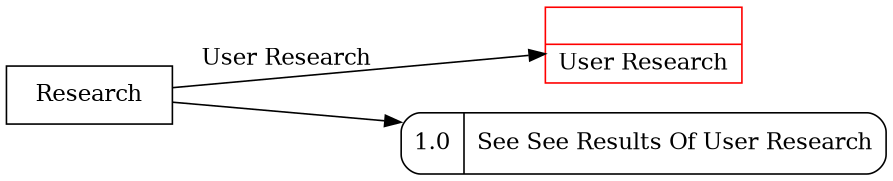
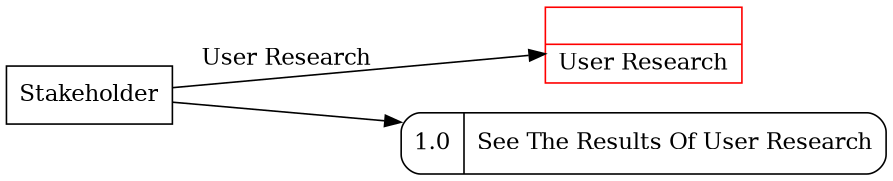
node "Research": label "Research" -> "Stakeholder"
node "1.0": text "See See Results Of User Research" -> "See The Results Of User Research"
